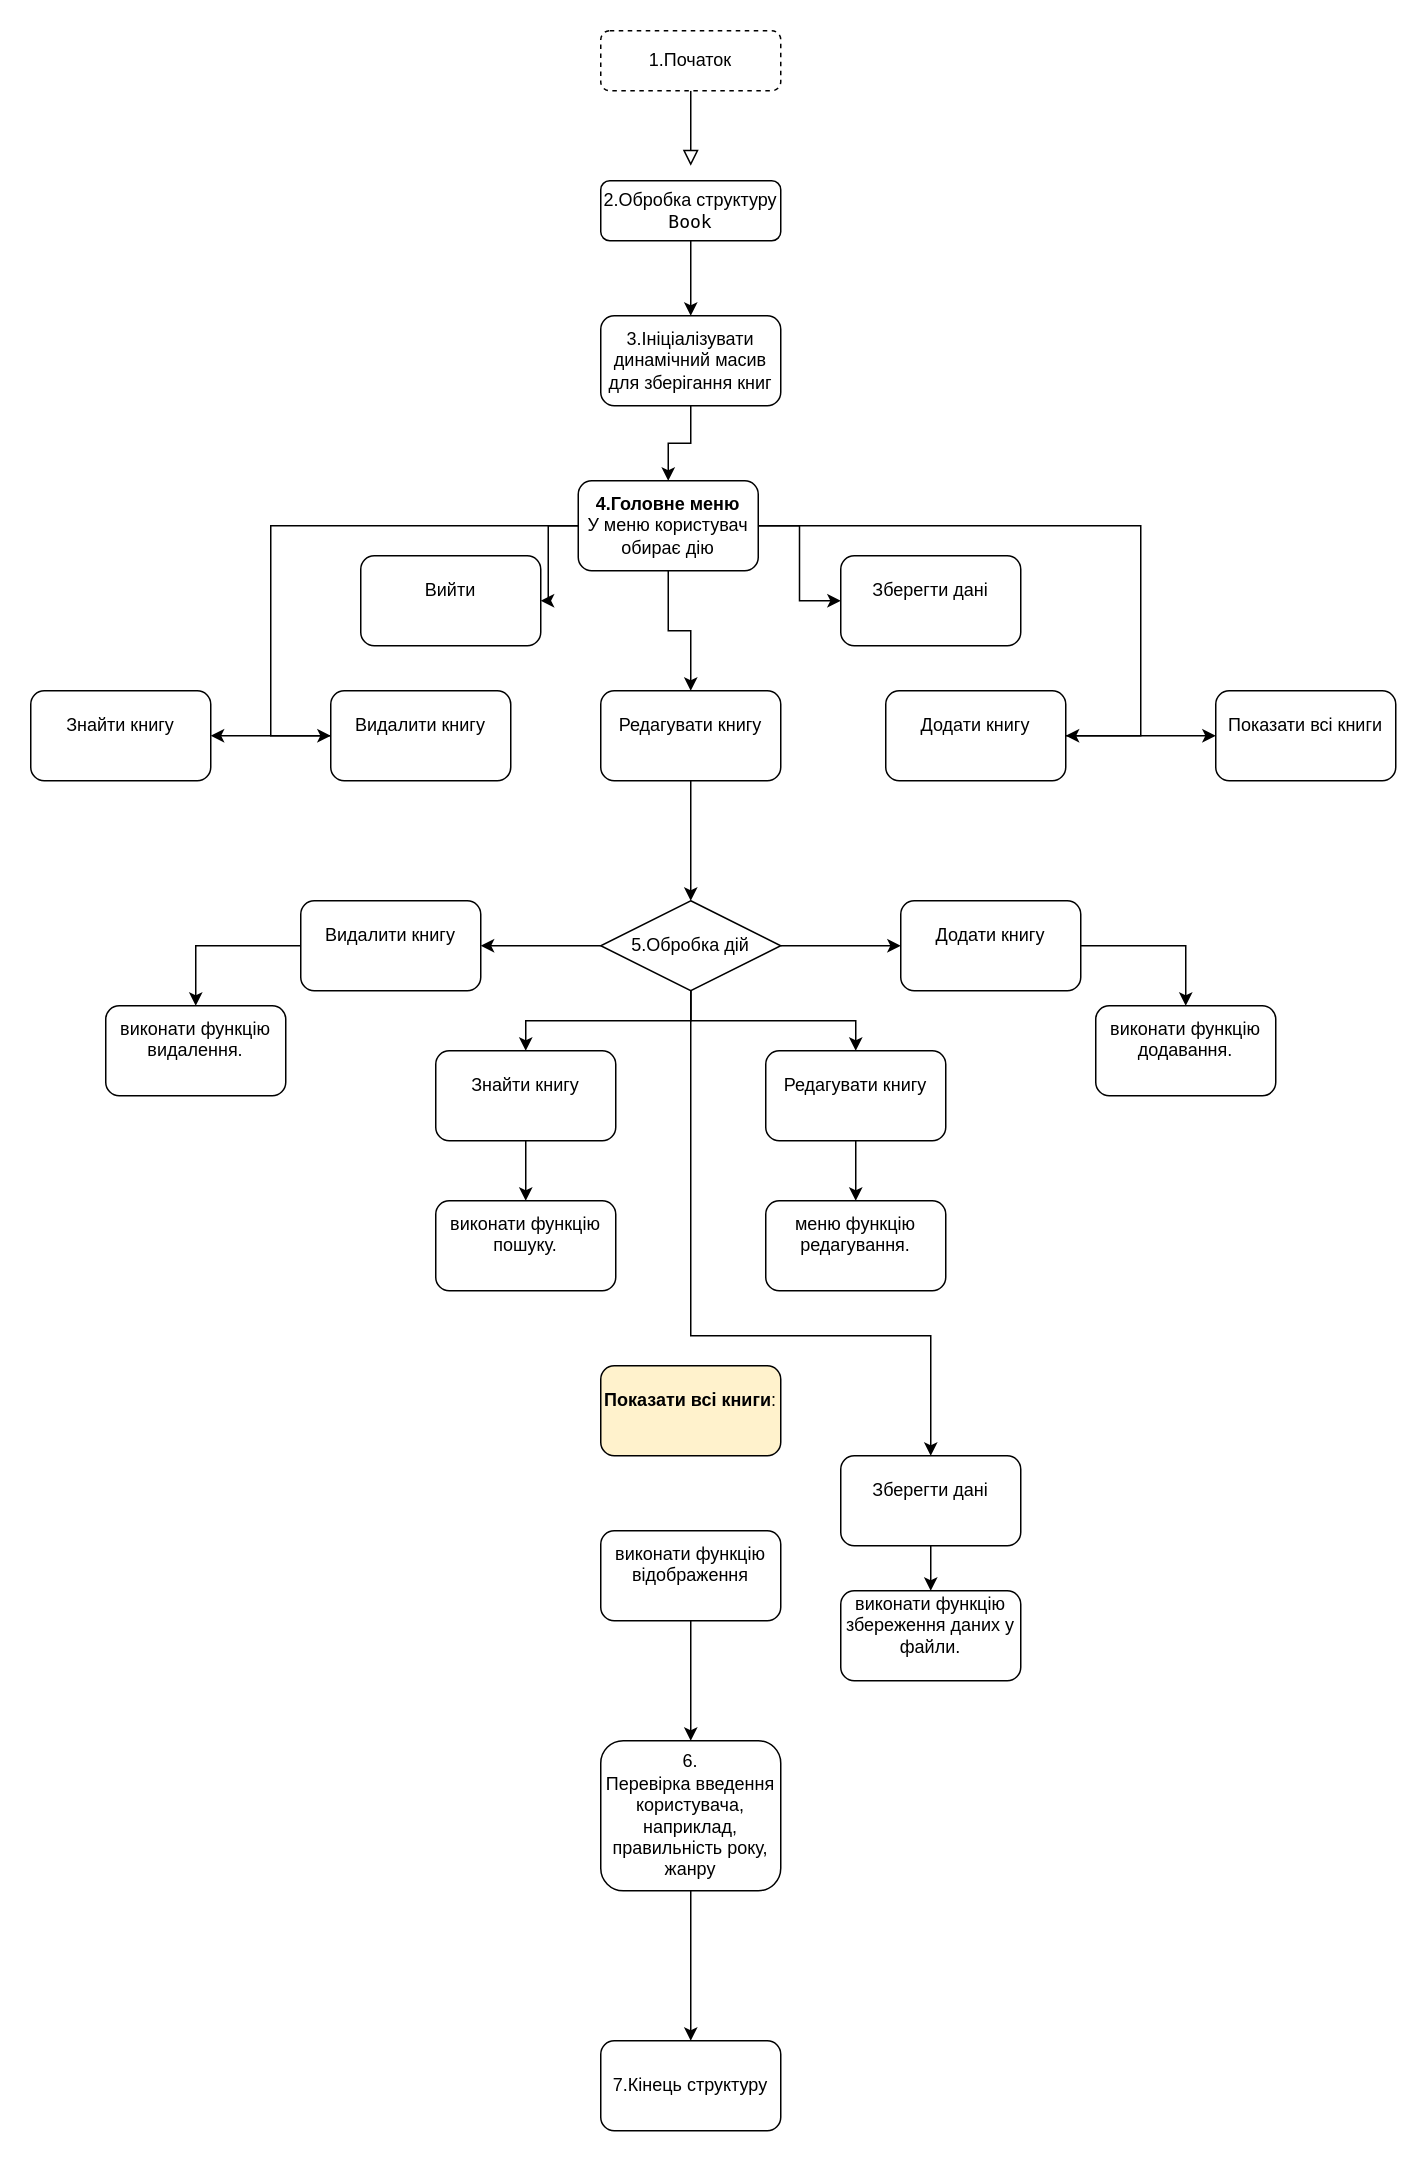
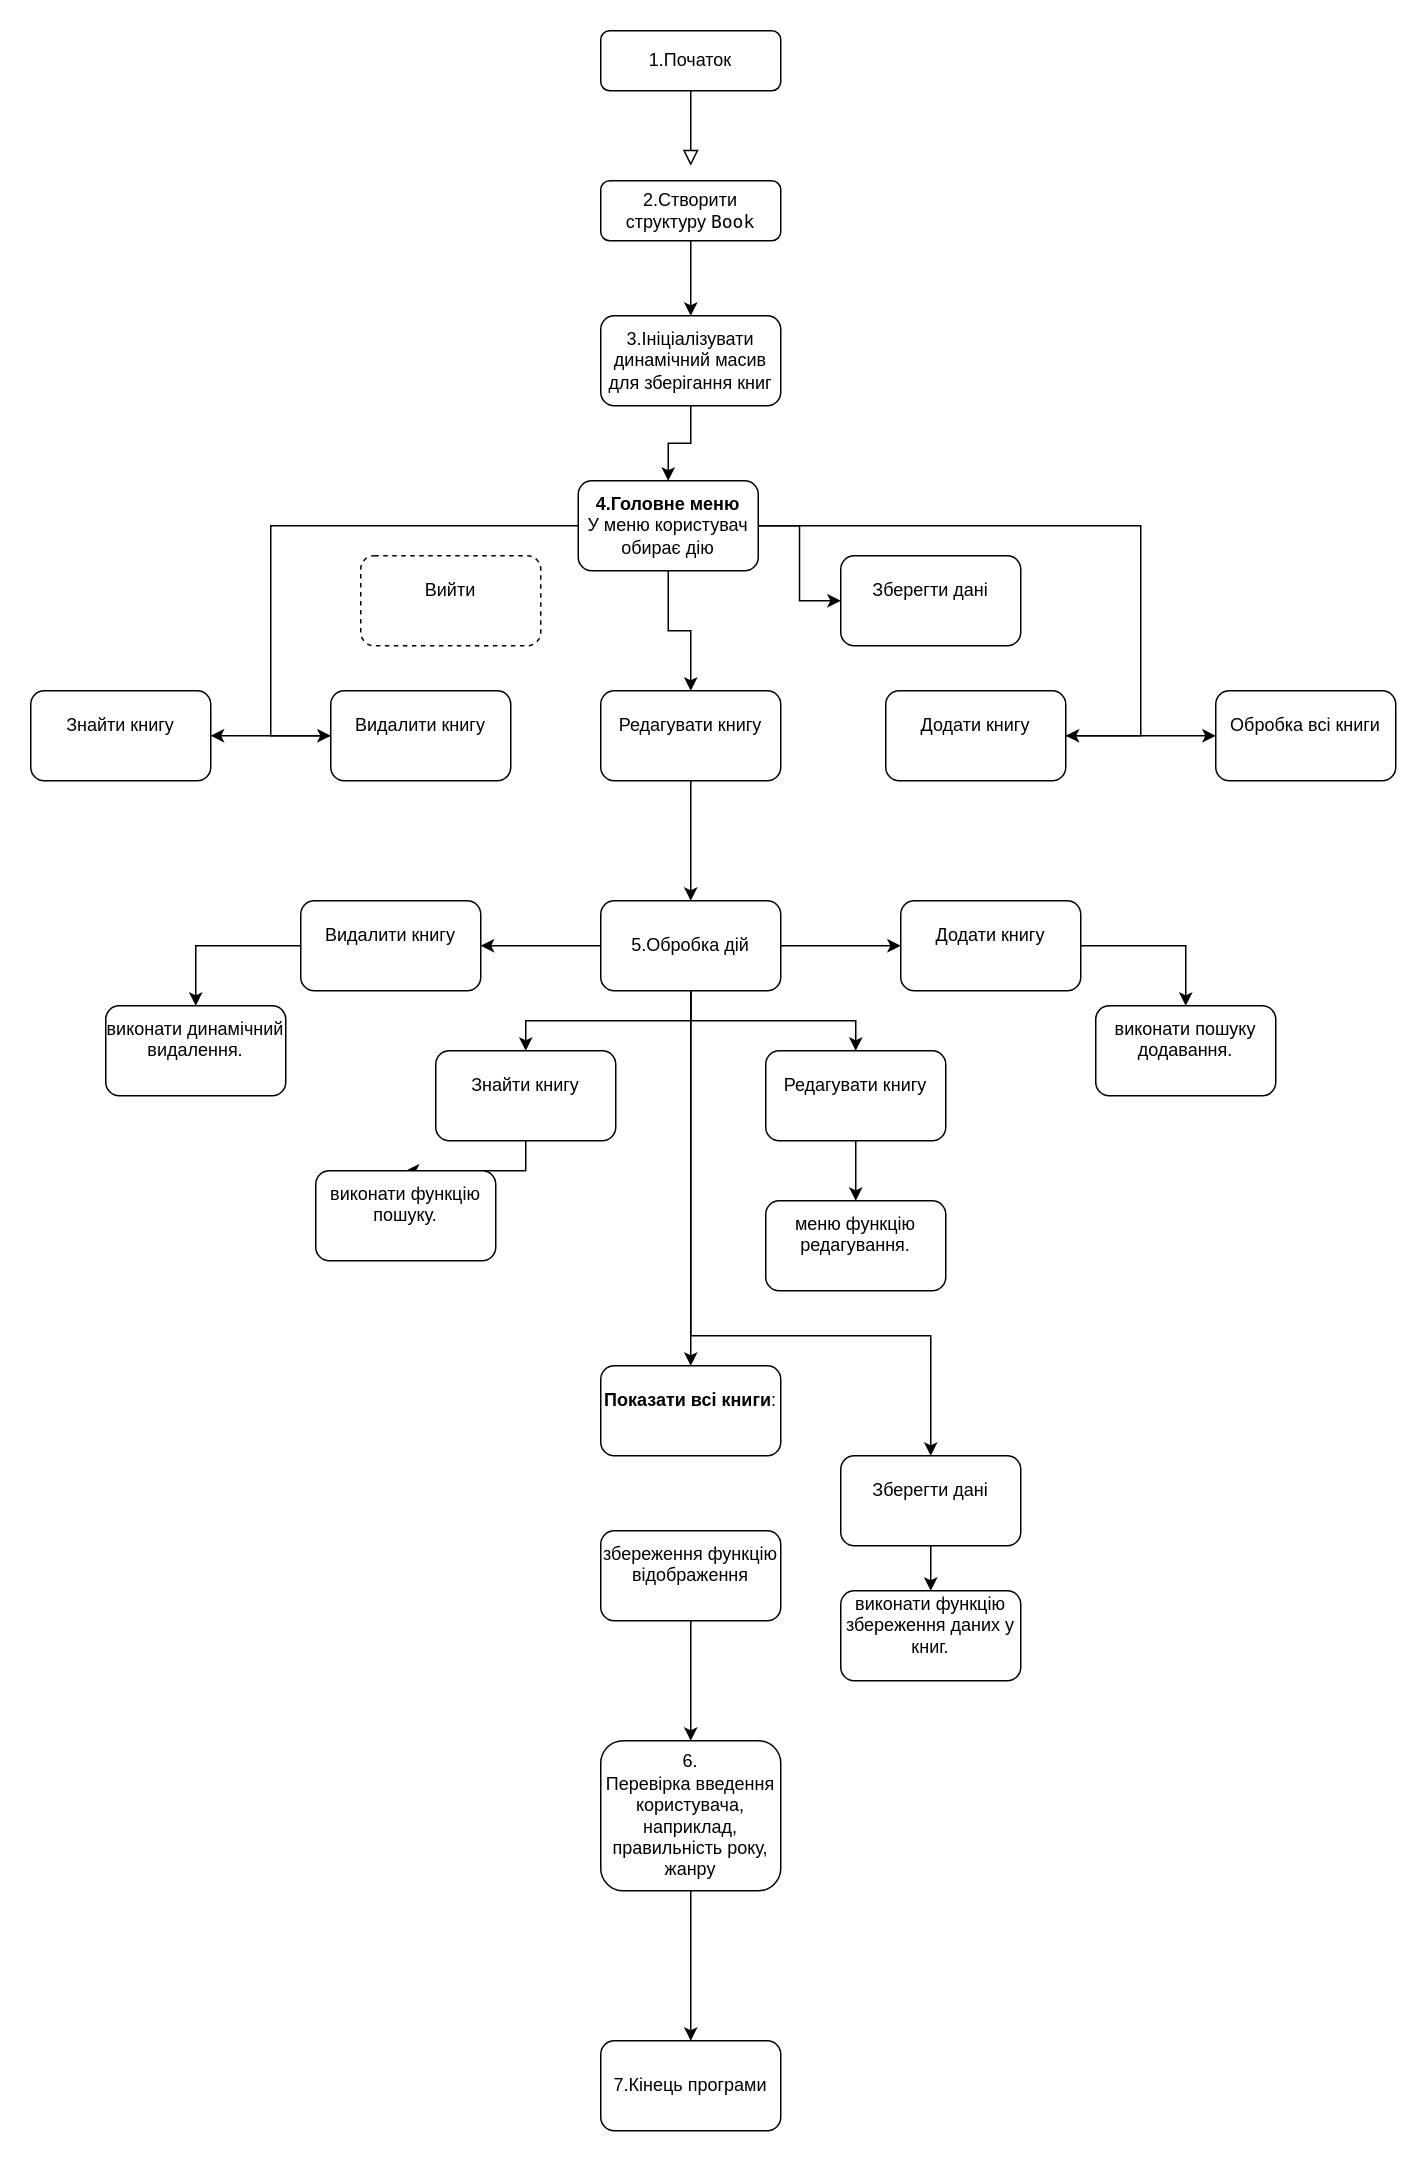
node "1.Початок": style dashed -> solid
node "2.Обробка структуру Book": label "2.Обробка структуру Book" -> "2.Створити структуру Book"
edge "4.Головне меню У меню користувач обирає дію" -> "Вийти": removed
node "Вийти": style solid -> dashed
node "Показати всі книги": label "Показати всі книги" -> "Обробка всі книги"
node "5.Обробка дій": shape diamond -> rounded rectangle
node "виконати функцію видалення.": label "виконати функцію видалення." -> "виконати динамічний видалення."
node "виконати функцію додавання.": label "виконати функцію додавання." -> "виконати пошуку додавання."
node "виконати функцію пошуку.": moved (526, 1246) -> (406, 1216)
edge "5.Обробка дій" -> "Показати всі книги:": added
node "Показати всі книги:": fillcolor #fff2cc -> #ffffff
node "виконати функцію відображення": label "виконати функцію відображення" -> "збереження функцію відображення"
node "виконати функцію збереження даних у файли.": label "виконати функцію збереження даних у файли." -> "виконати функцію збереження даних у книг."
node "7.Кінець структуру": label "7.Кінець структуру" -> "7.Кінець програми"
